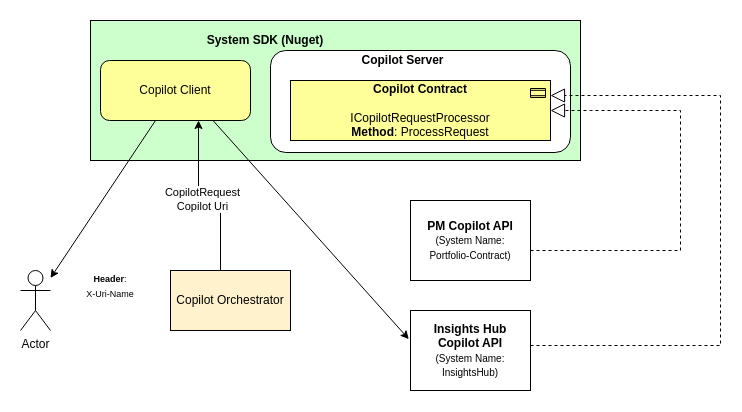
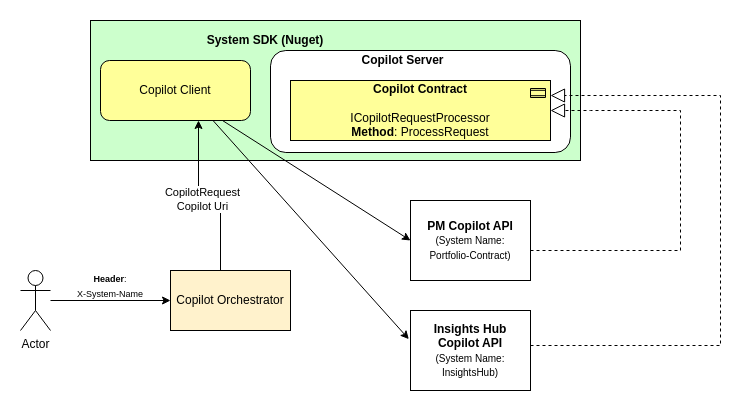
edge "Copilot Client" -> "Actor": now "Copilot Client" -> "PM Copilot API (System Name: Portfolio-Contract)"
node "Header: X-Uri-Name": label "Header: X-Uri-Name" -> "Header: X-System-Name"
edge "Actor" -> "Copilot Orchestrator": added
